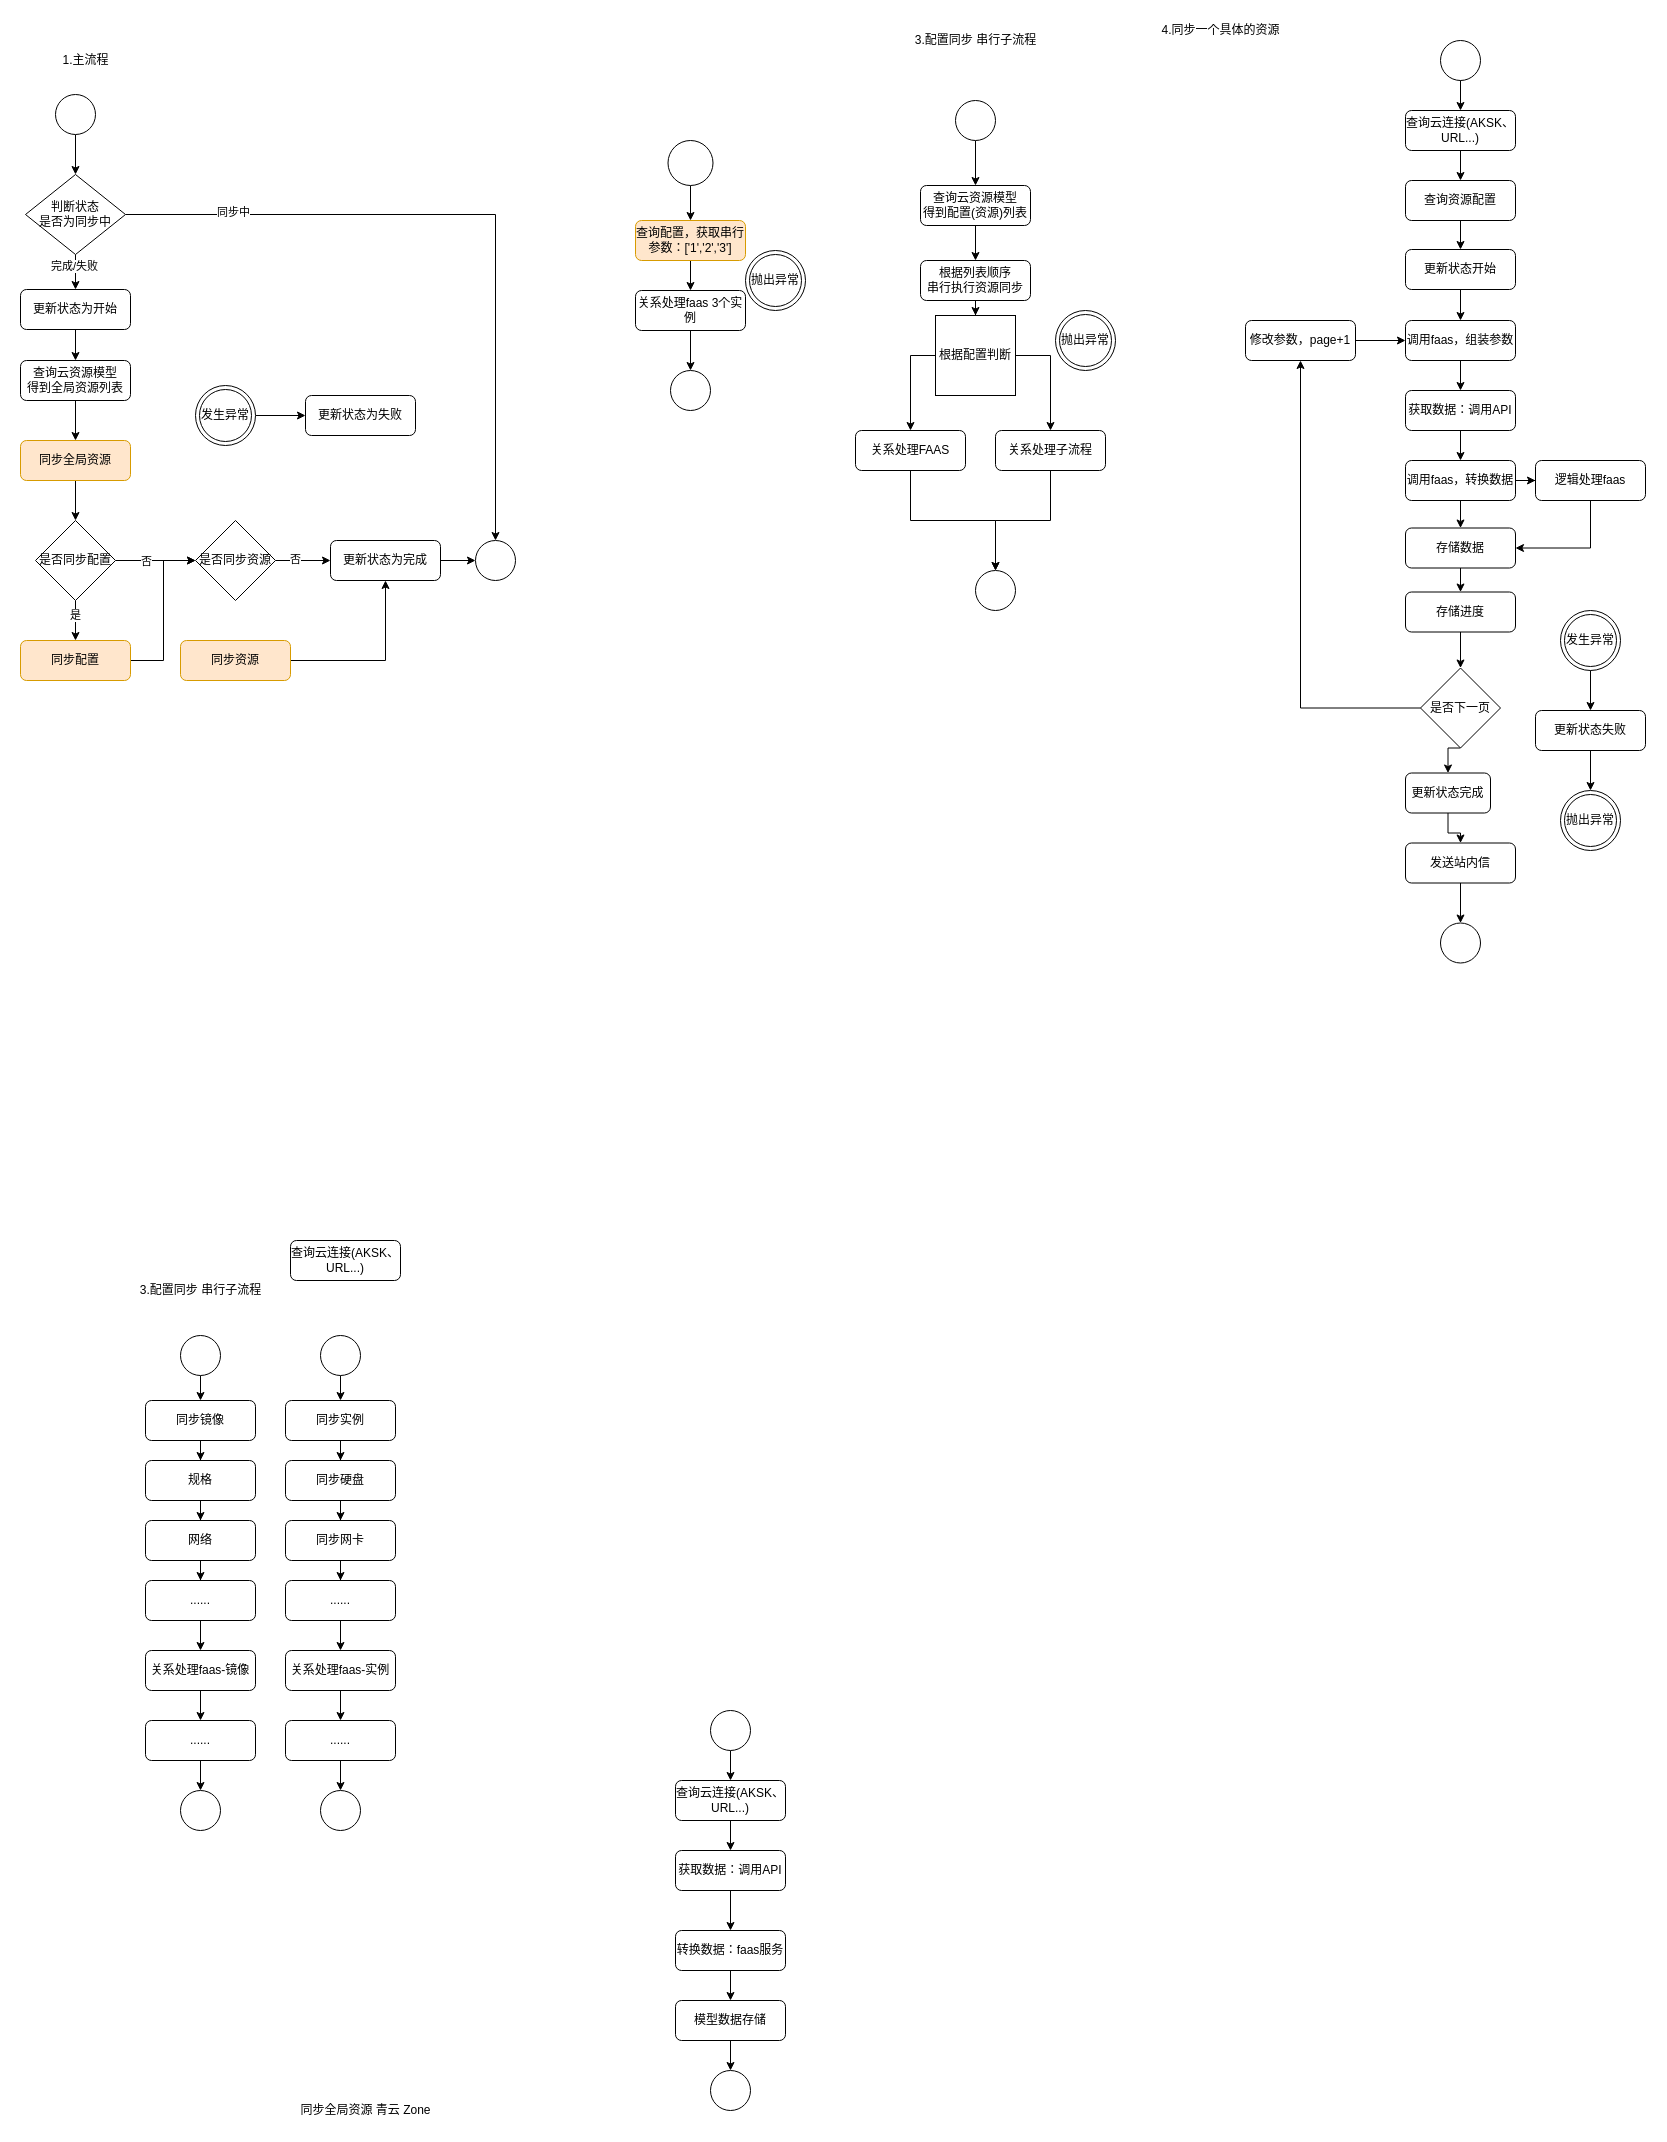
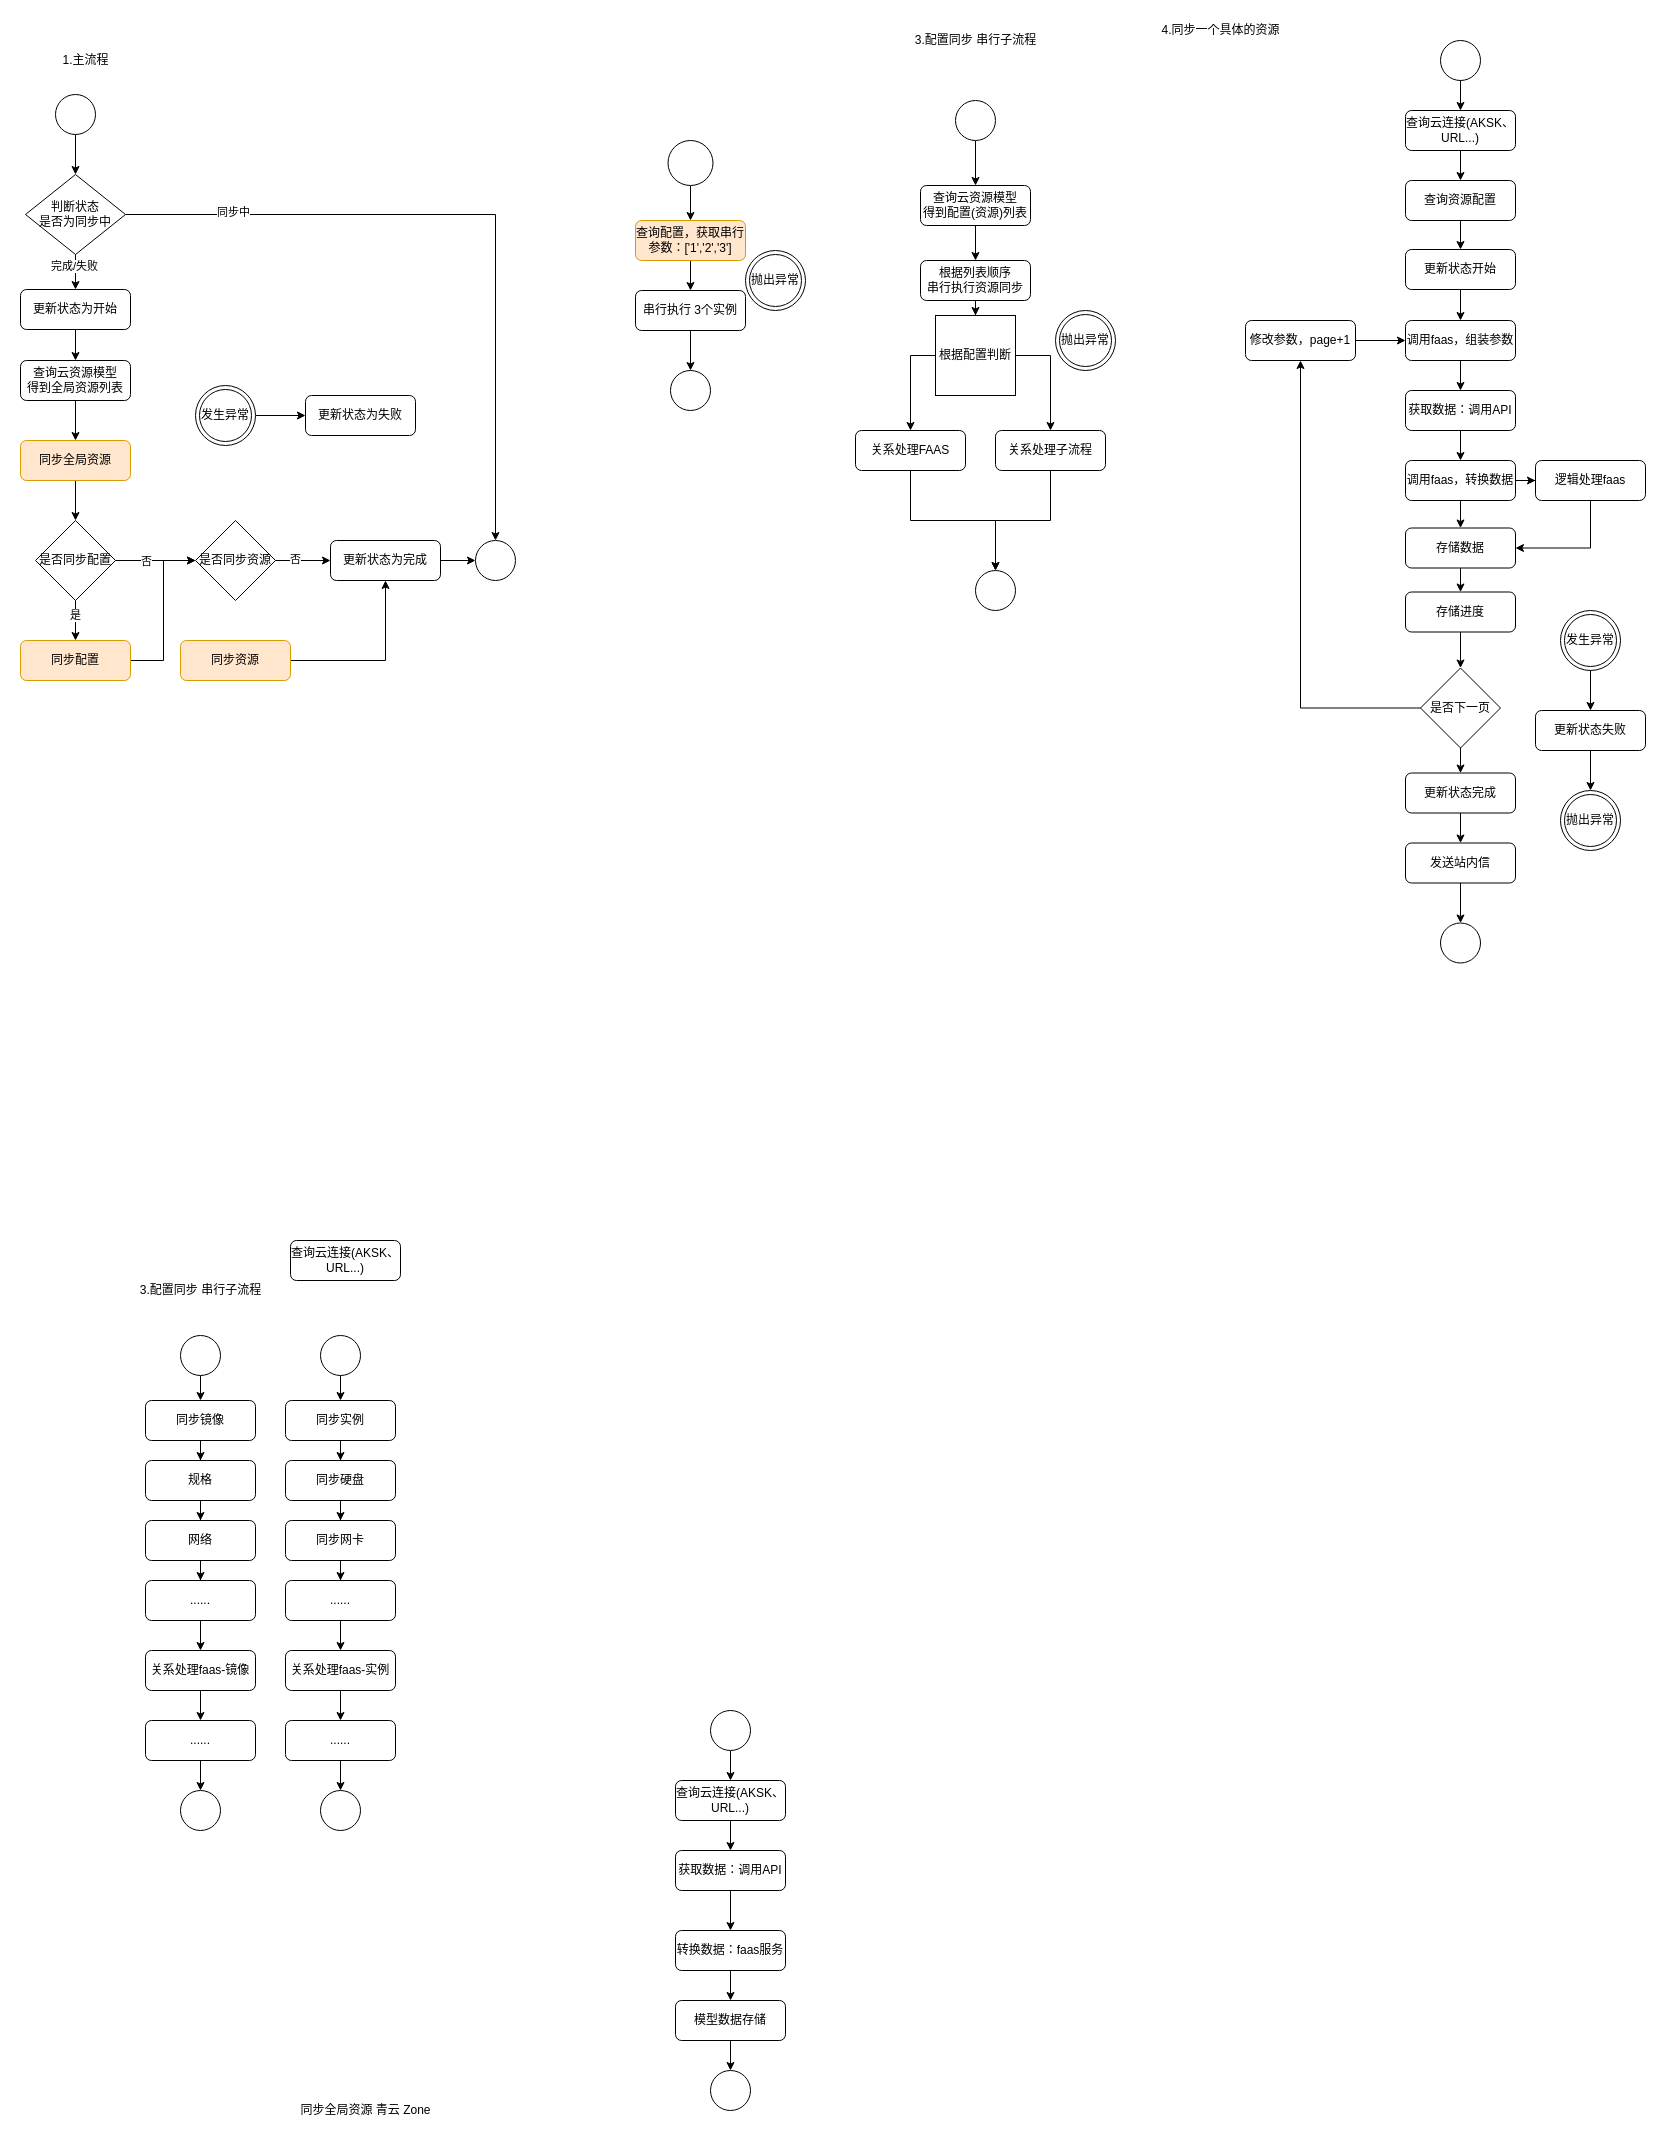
node "关系处理faas 3个实例": label "关系处理faas 3个实例" -> "串行执行 3个实例"
node "更新状态完成": size 85x40 -> 110x40
